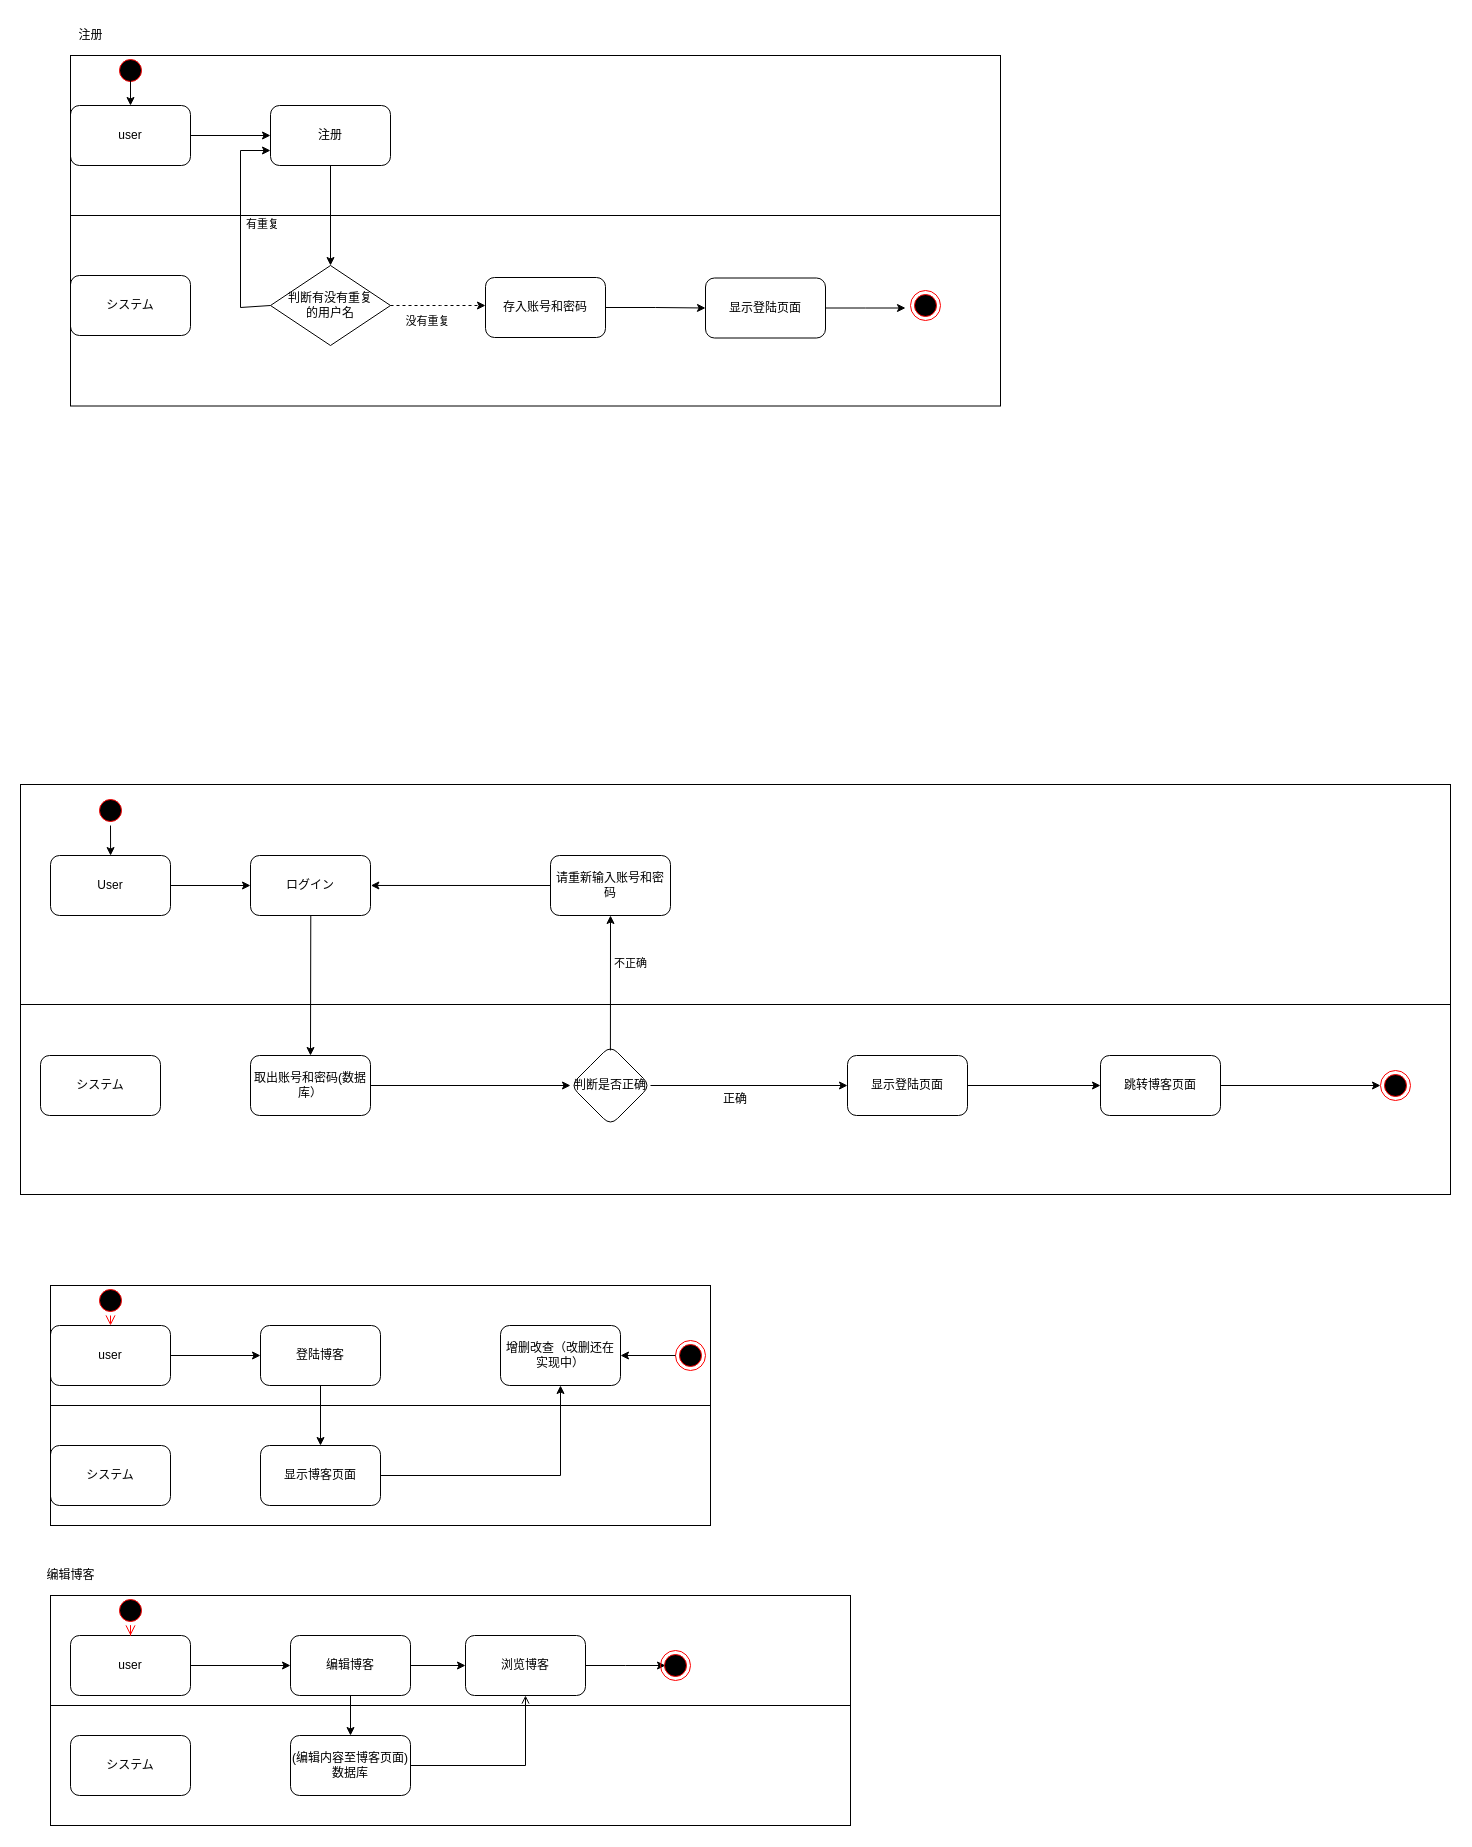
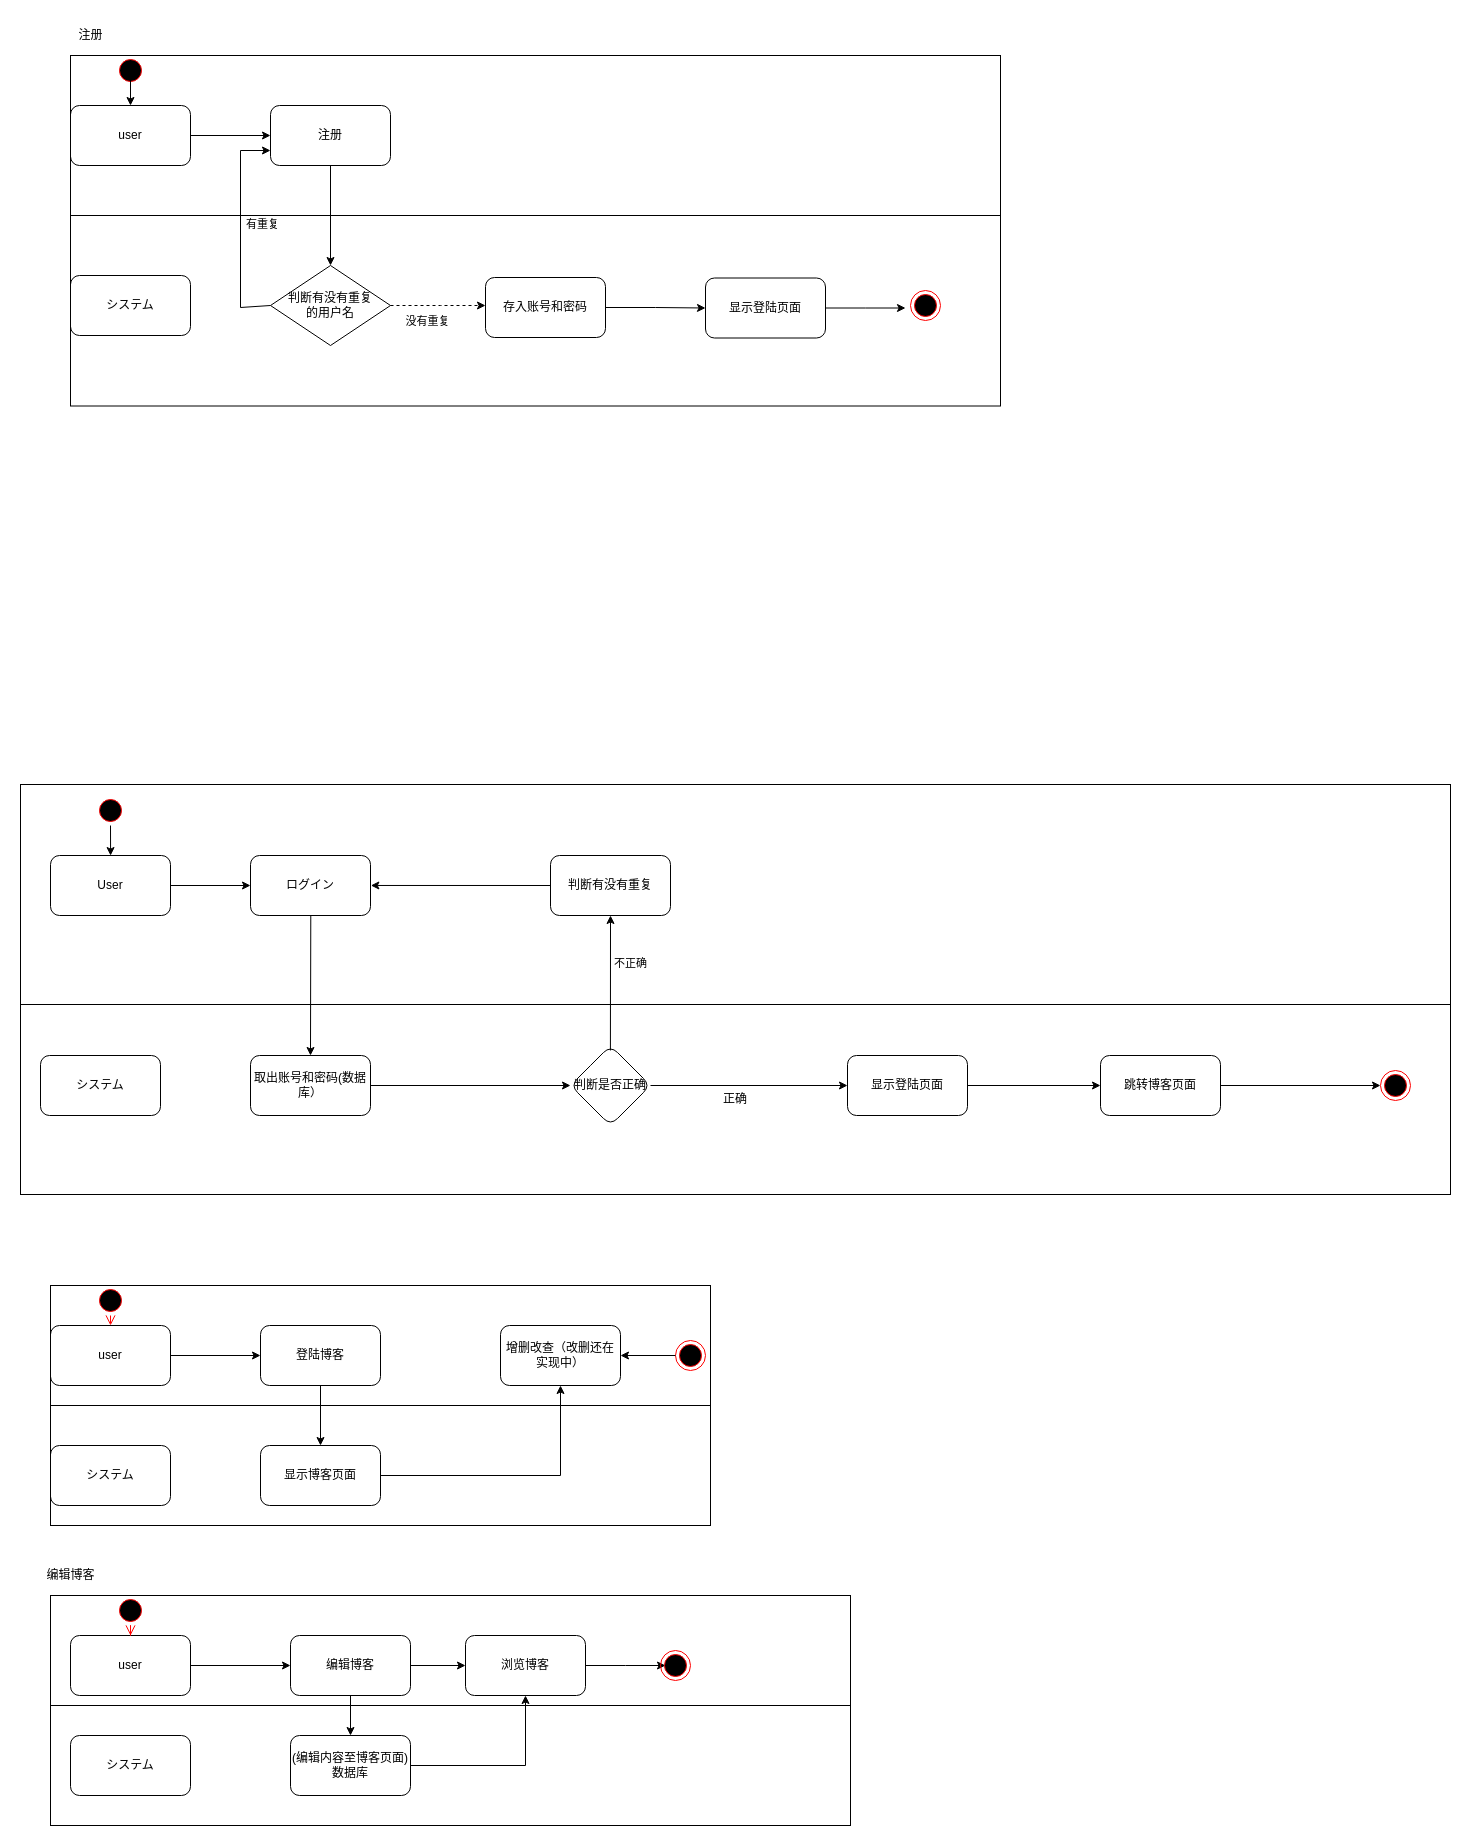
node "请重新输入账号和密码": label "请重新输入账号和密码" -> "判断有没有重复"
edge "(编辑内容至博客页面)数据库" -> "浏览博客": arrowhead open -> classic
